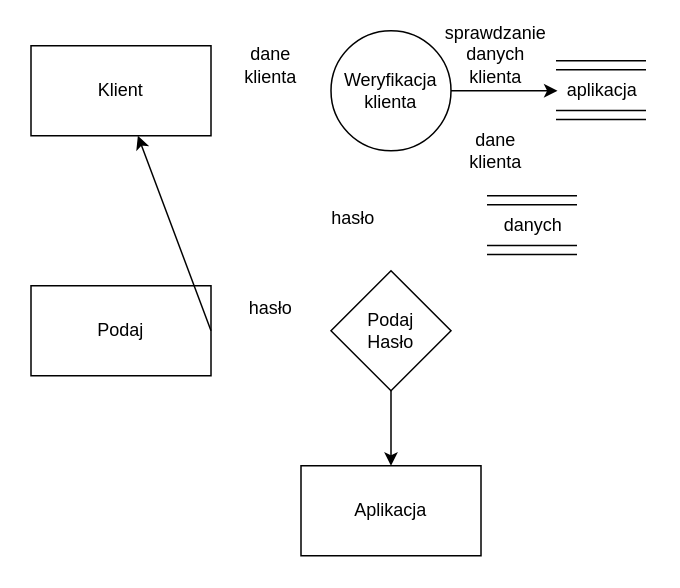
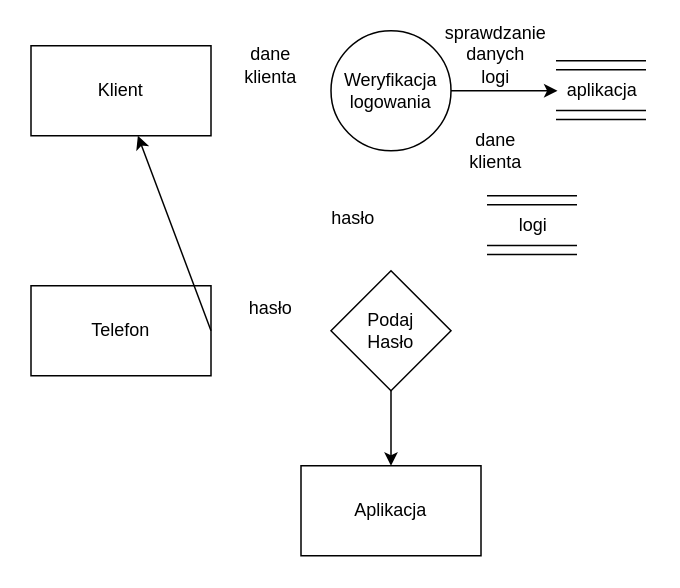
node "sprawdzanie danych klienta": label "sprawdzanie danych klienta" -> "sprawdzanie danych logi"
node "Weryfikacja klienta": label "Weryfikacja klienta" -> "Weryfikacja logowania"
node "danych": label "danych" -> "logi"
node "Podaj": label "Podaj" -> "Telefon"
